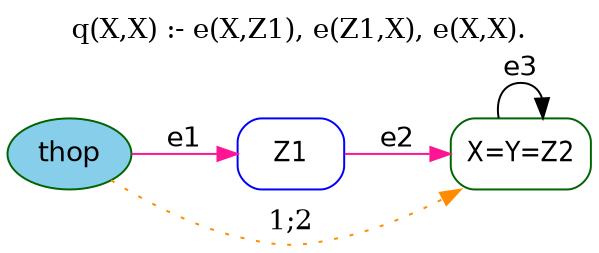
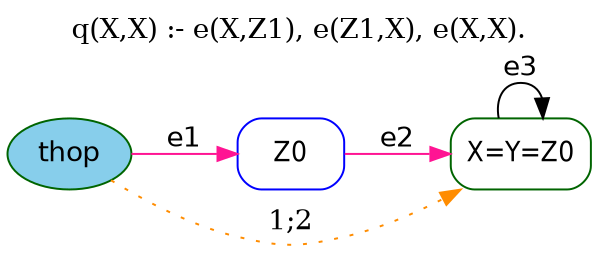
node "Z1": label "Z1" -> "Z0"
node "X=Y=Z2": label "X=Y=Z2" -> "X=Y=Z0"
